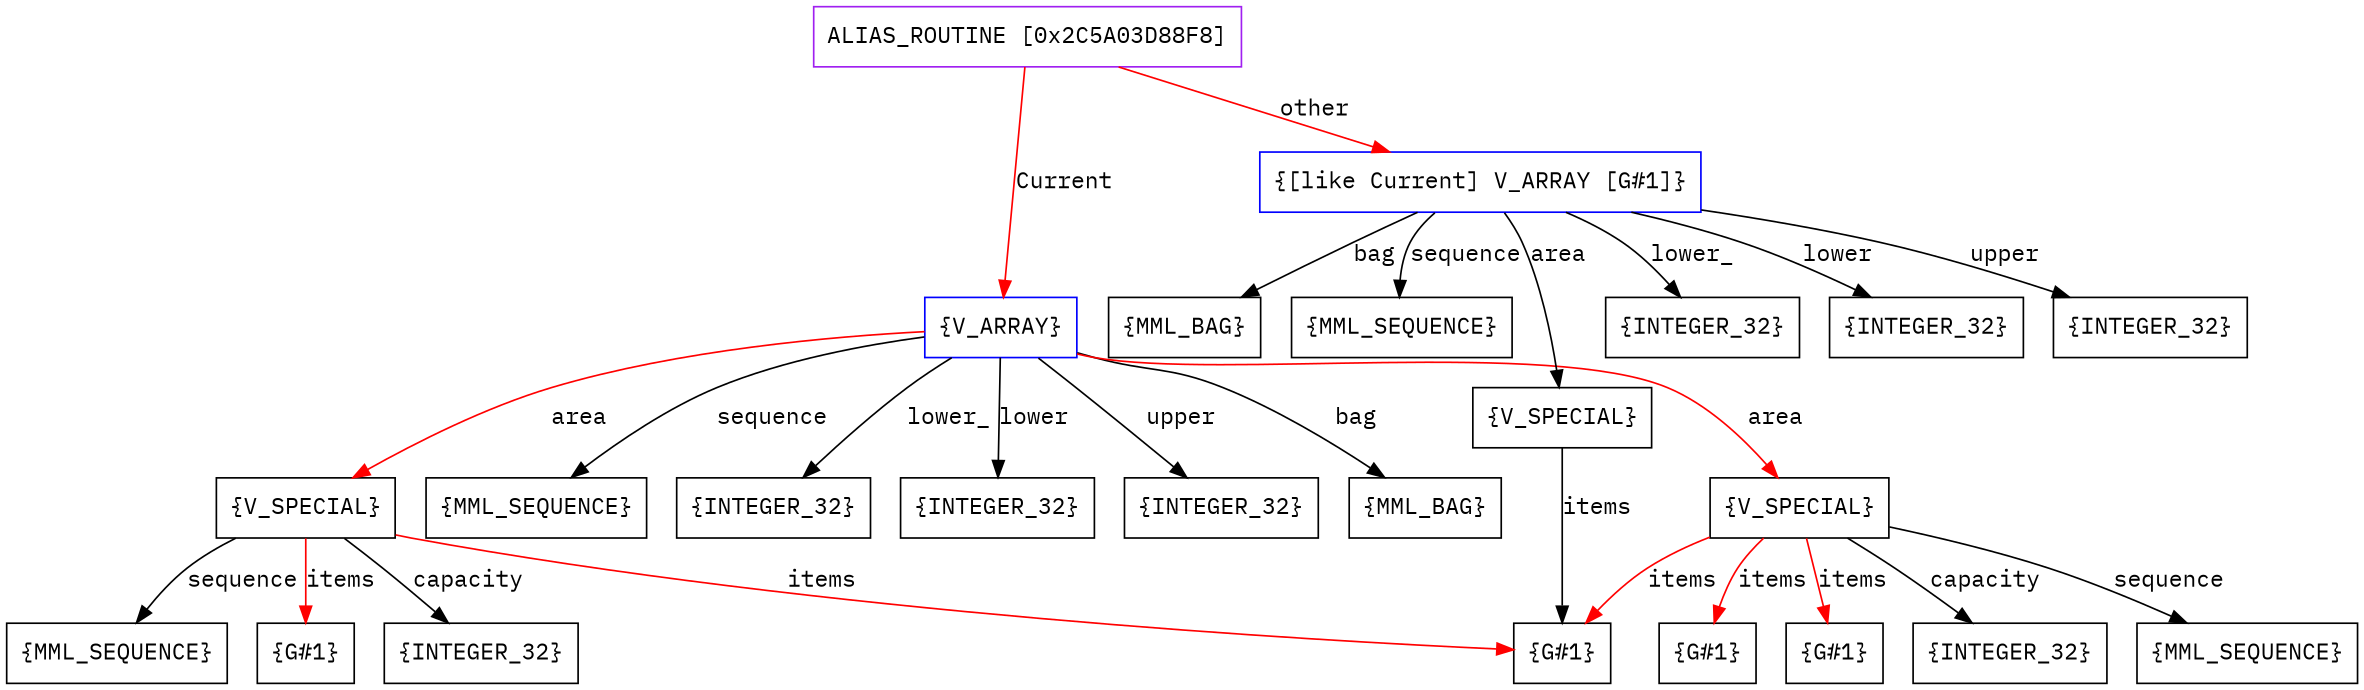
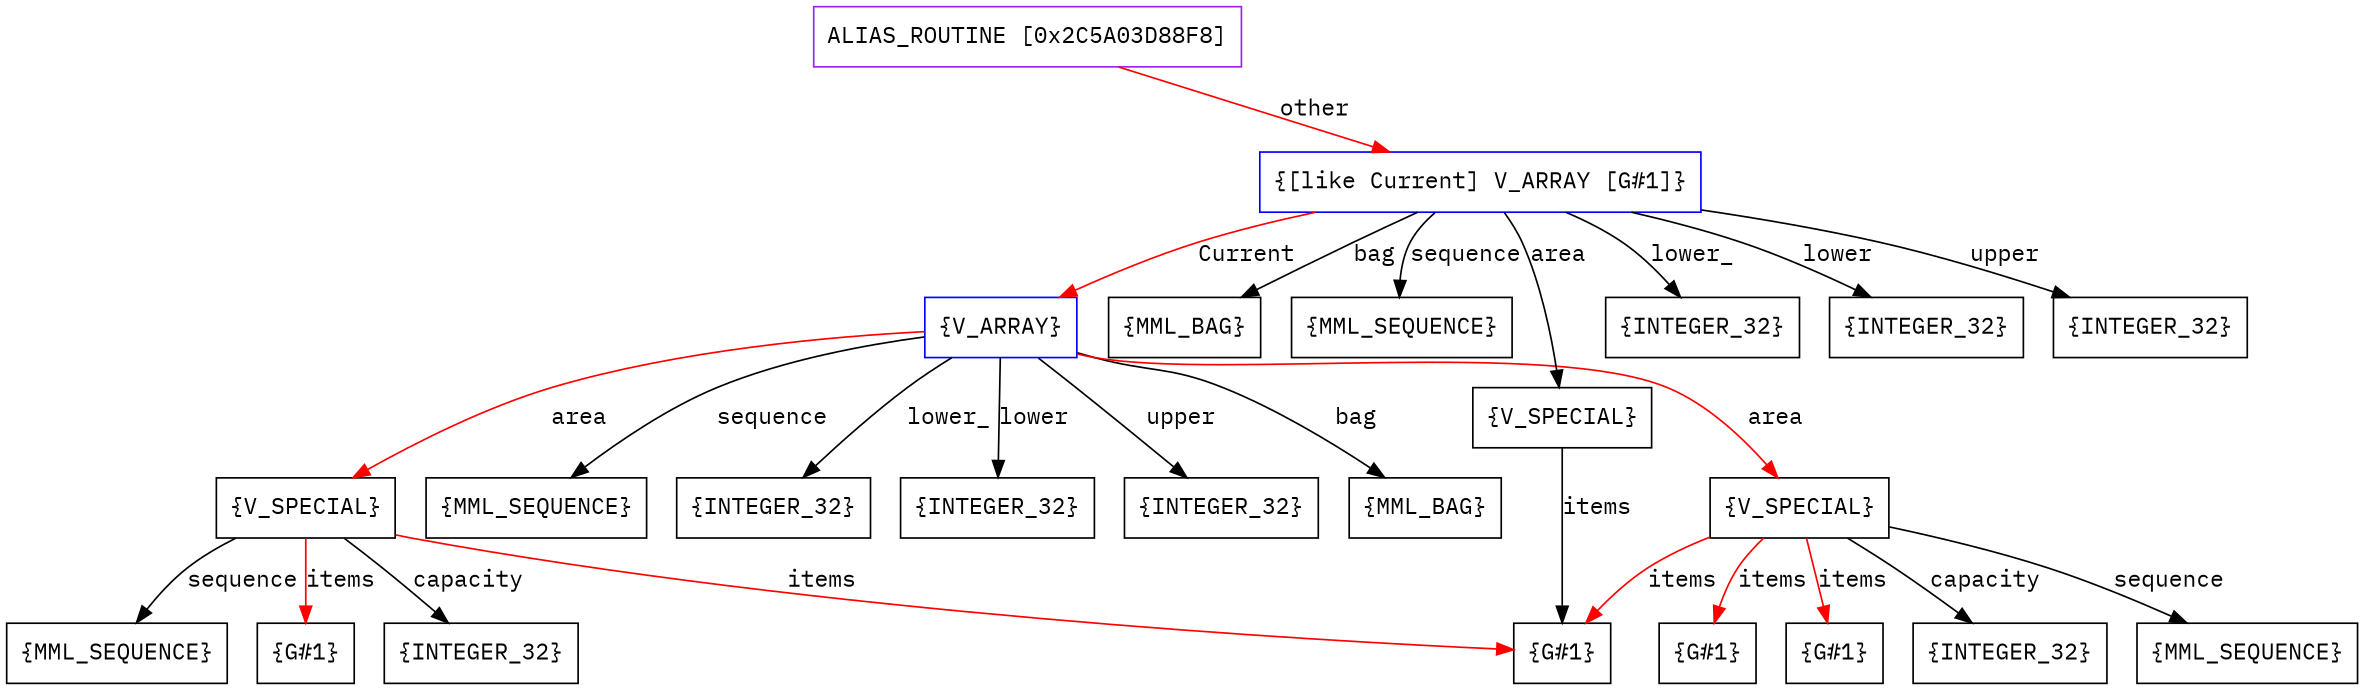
edge "ALIAS_ROUTINE [0x2C5A03D88F8]" -> "{V_ARRAY}": now "{[like Current] V_ARRAY [G#1]}" -> "{V_ARRAY}"
